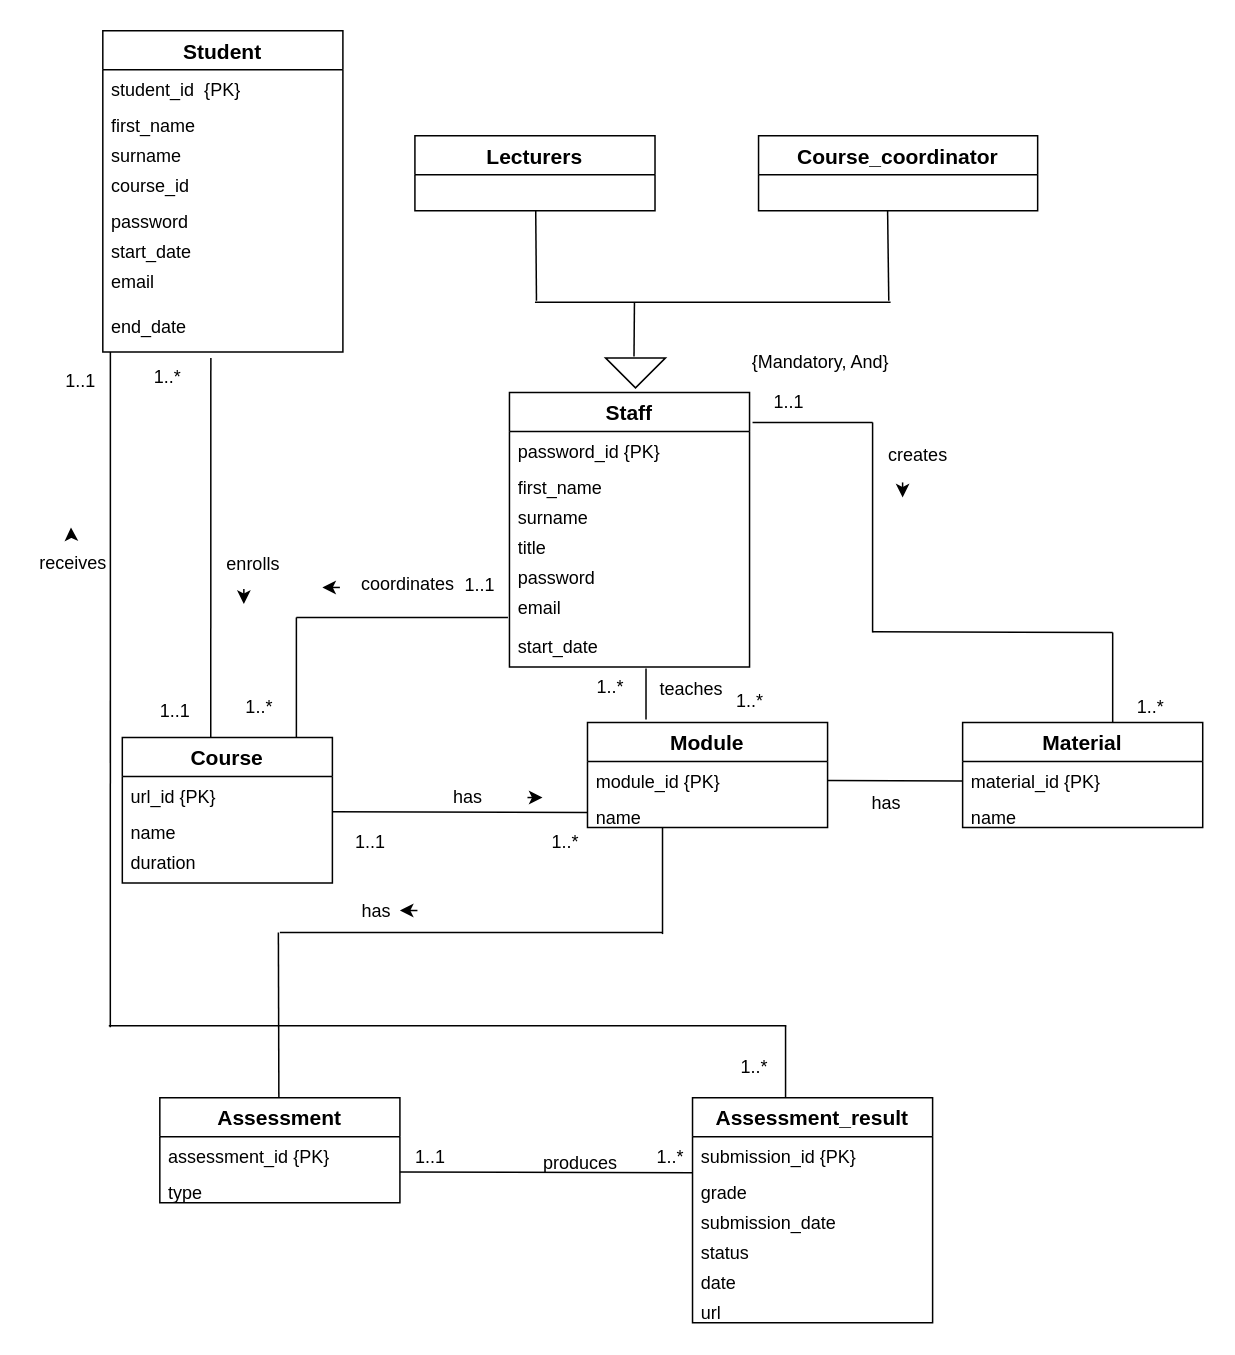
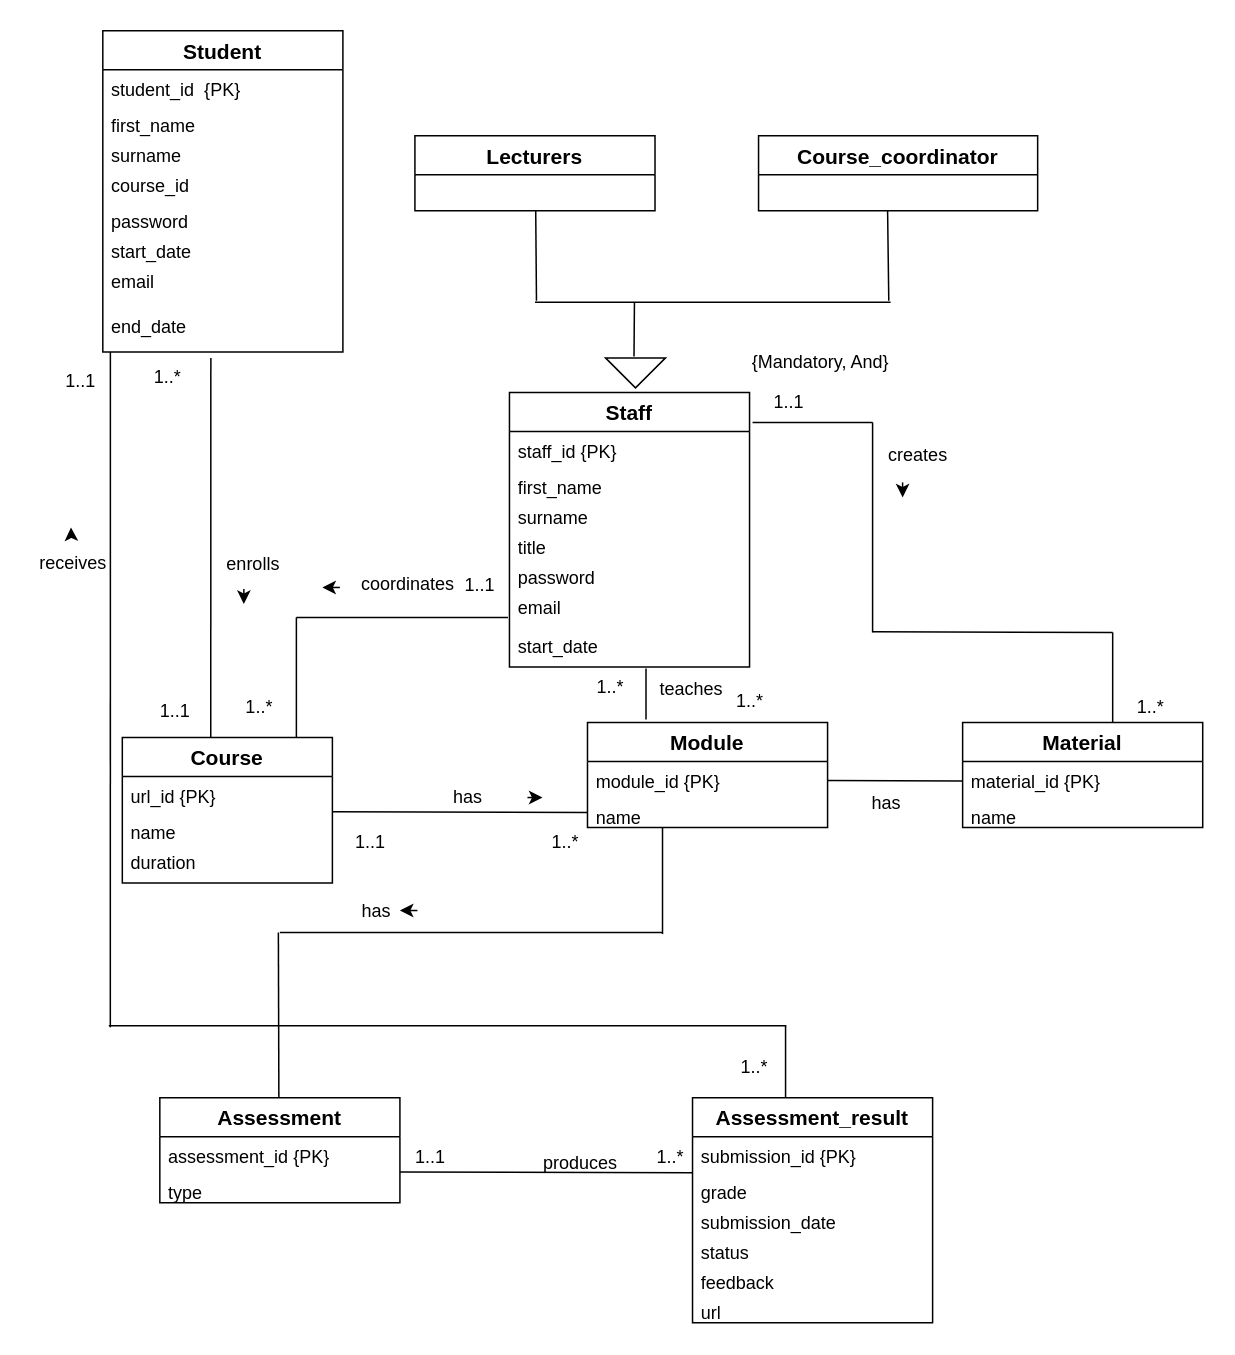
node "password_id {PK}": label "password_id {PK}" -> "staff_id {PK}"
node "date": label "date" -> "feedback"
